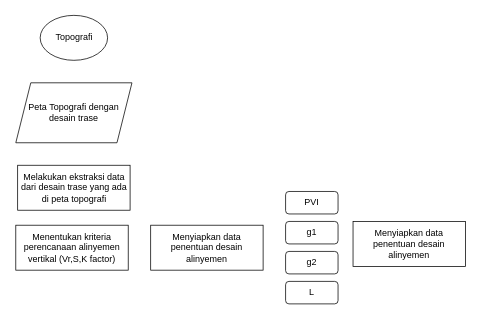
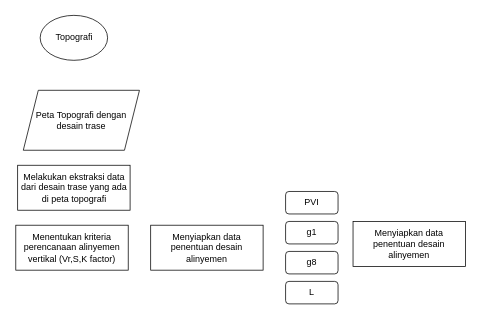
node "Peta Topografi dengan desain trase": moved (74, 113) -> (81, 120)
node "g2": label "g2" -> "g8"
